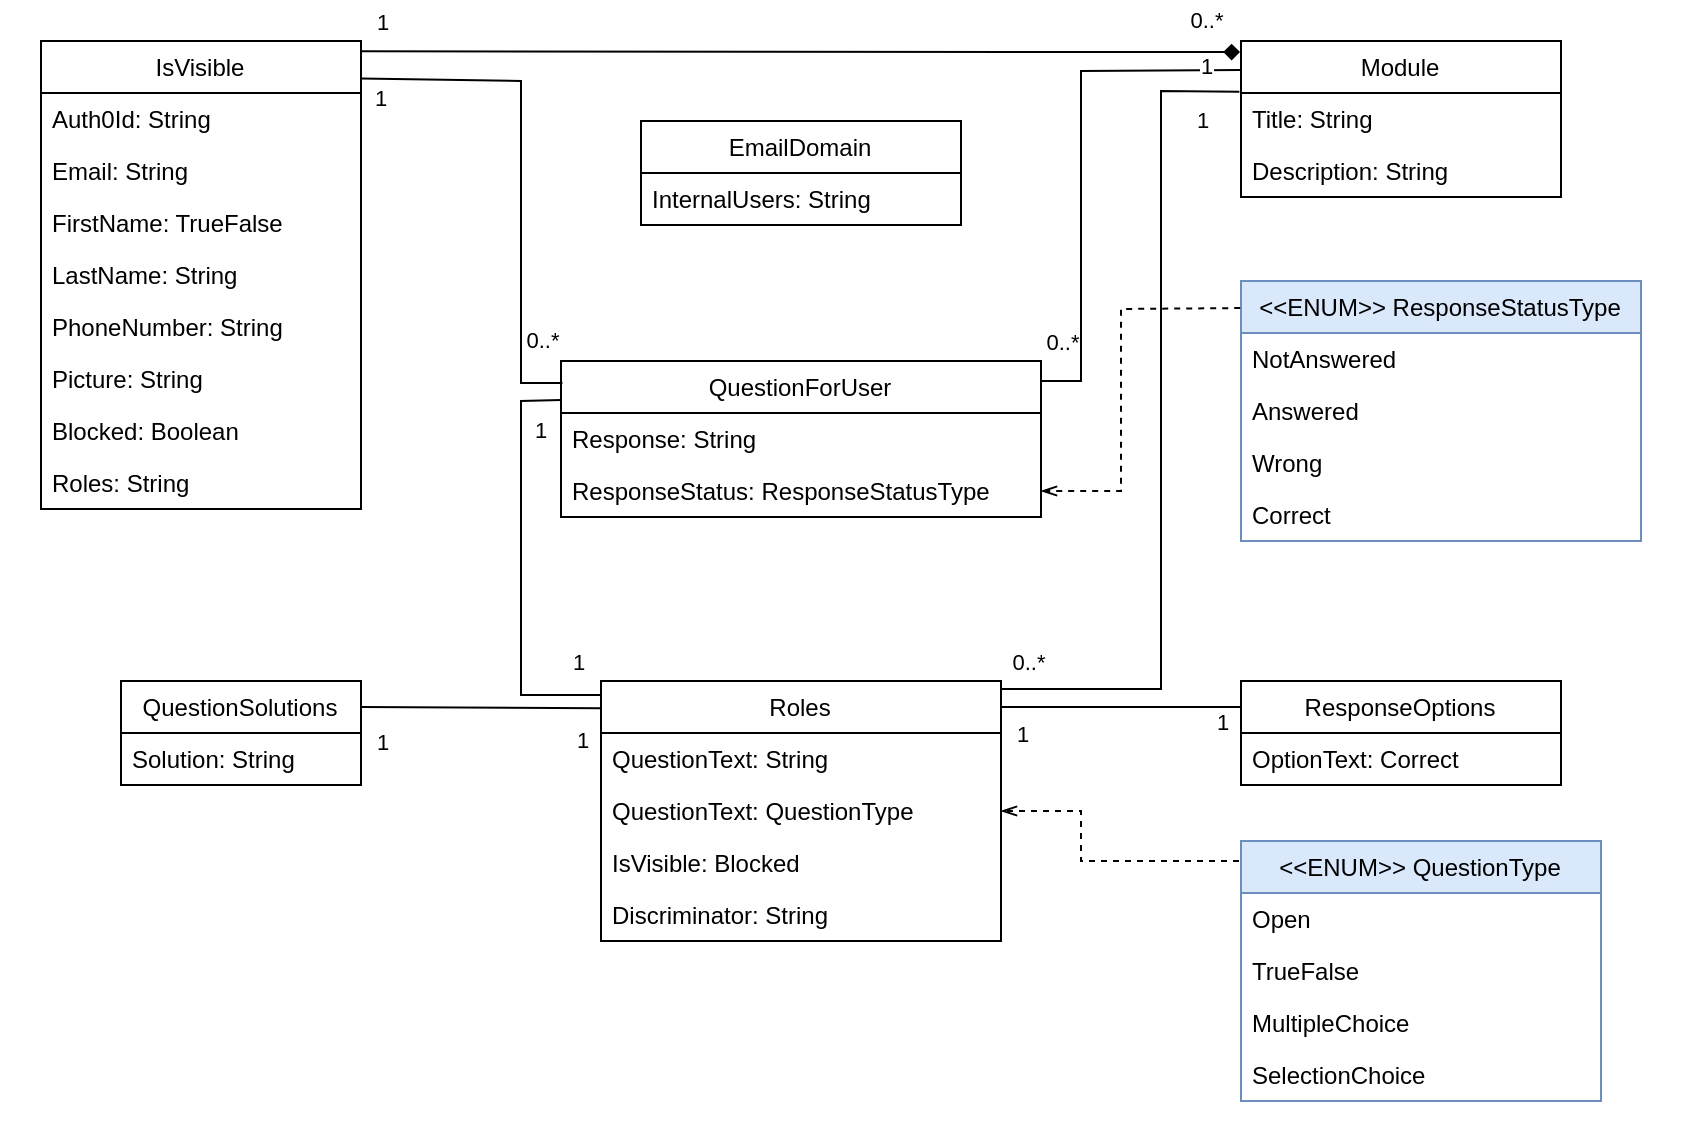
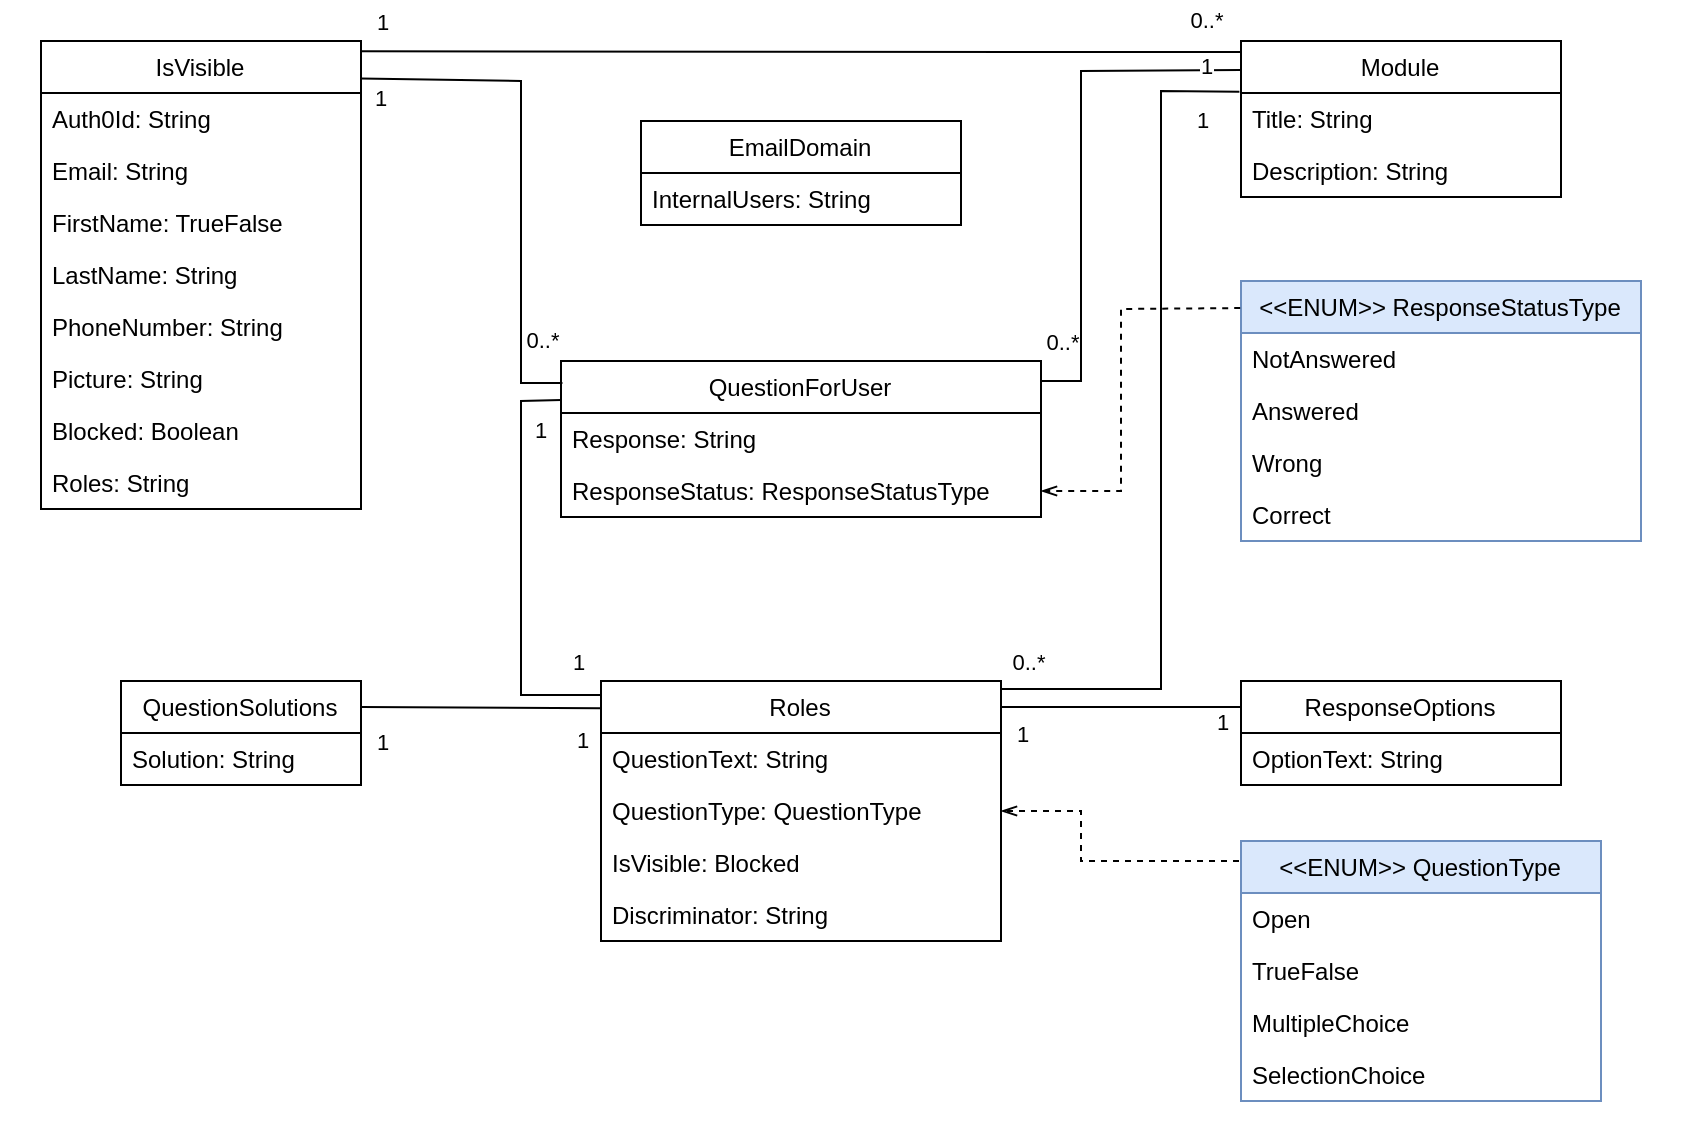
edge "IsVisible" -> "Module": arrowhead diamond -> none
node "OptionText: Correct": label "OptionText: Correct" -> "OptionText: String"
node "QuestionText: QuestionType": label "QuestionText: QuestionType" -> "QuestionType: QuestionType"
